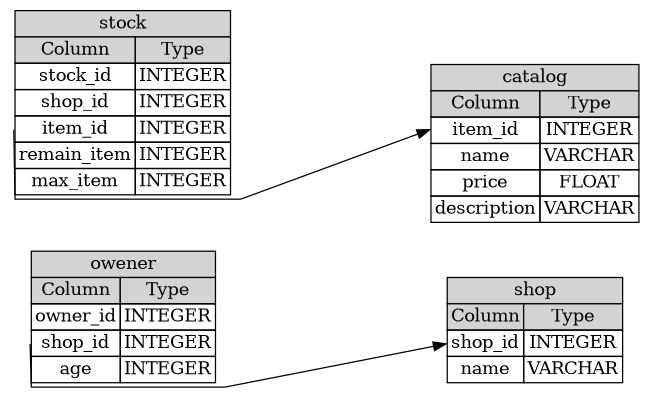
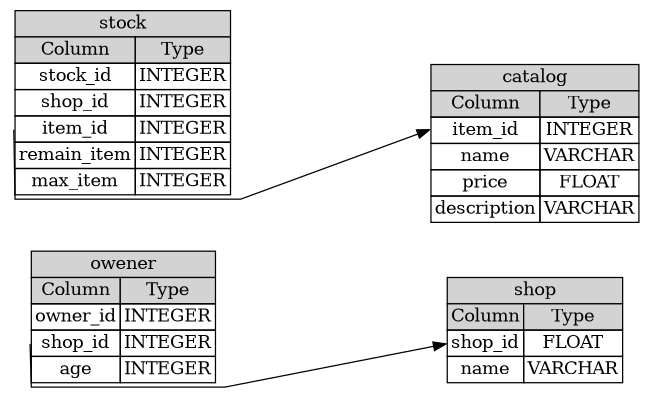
node "shop": text "INTEGER" -> "FLOAT"
